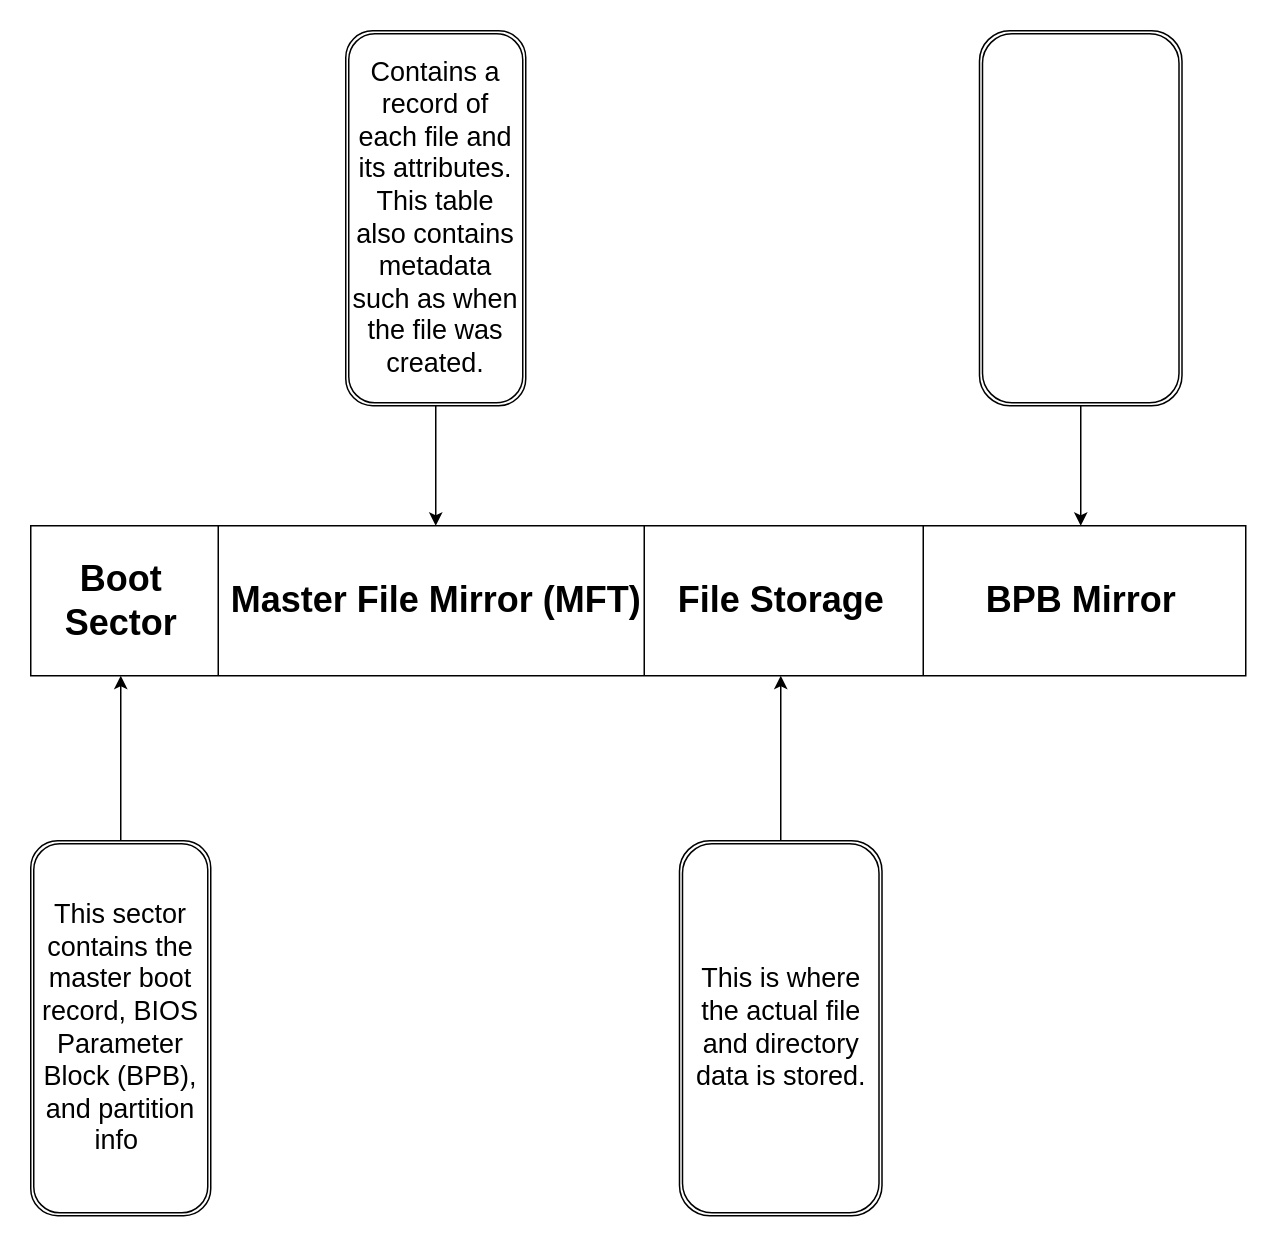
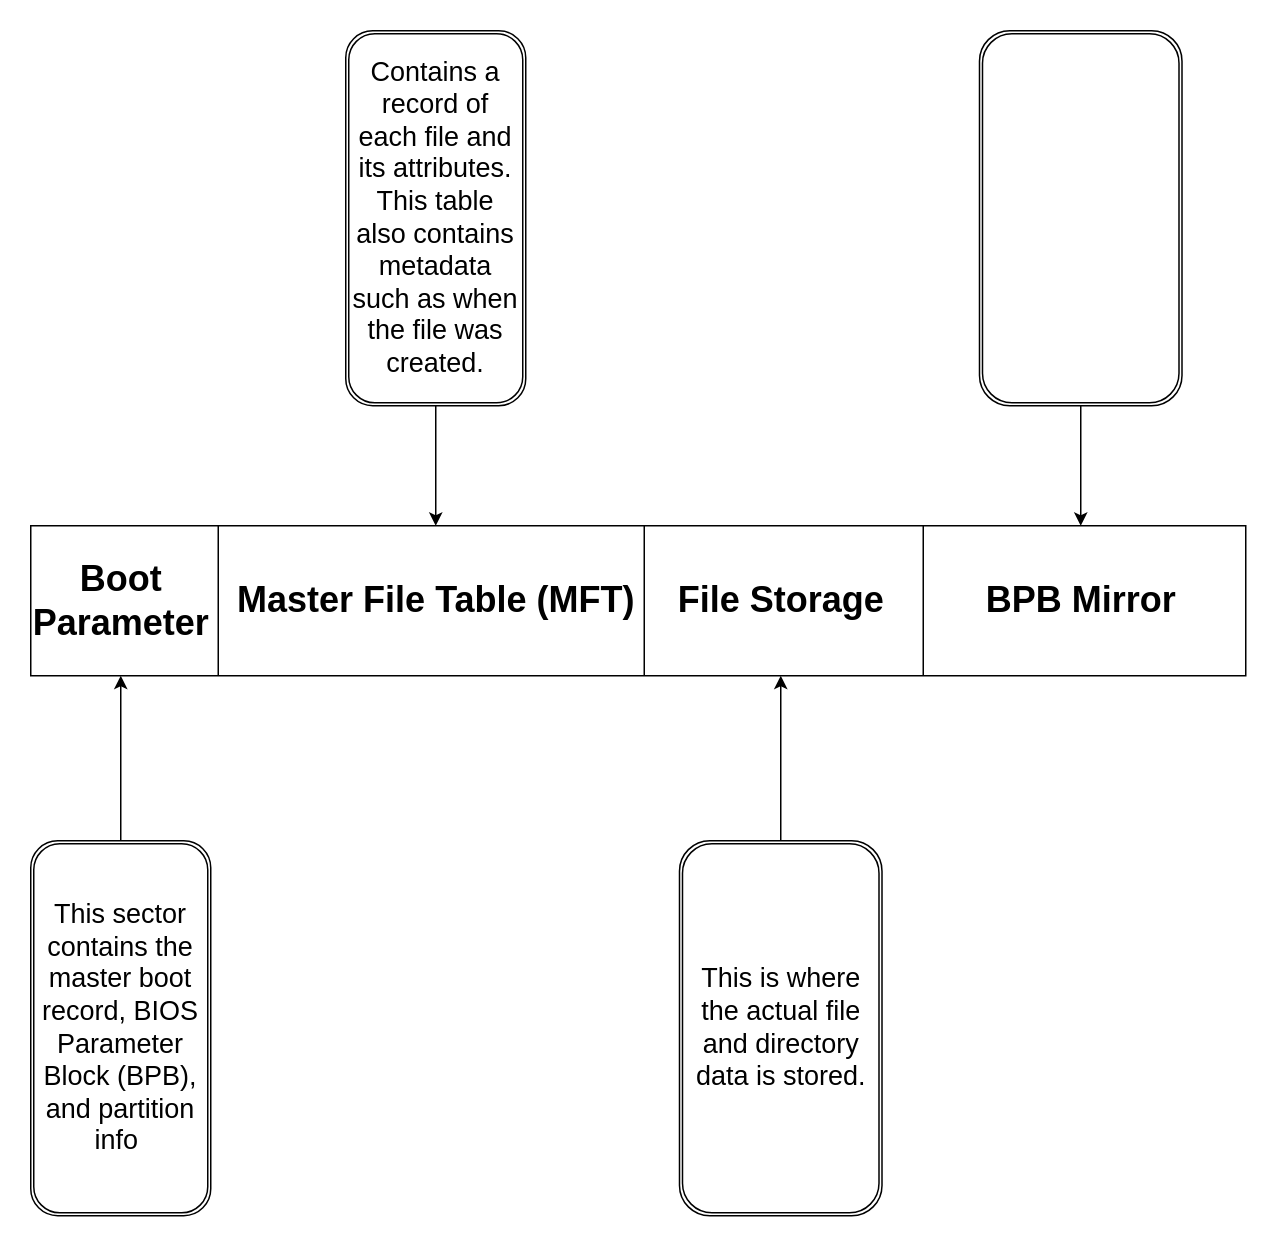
node "Boot Sector": label "Boot Sector" -> "Boot Parameter"
node "Master File Mirror (MFT)": label "Master File Mirror (MFT)" -> "Master File Table (MFT)"
